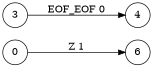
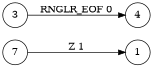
edge "3" -> "4": label "EOF_EOF 0" -> "RNGLR_EOF 0"
node "0": label "0" -> "7"
node "6": label "6" -> "1"
